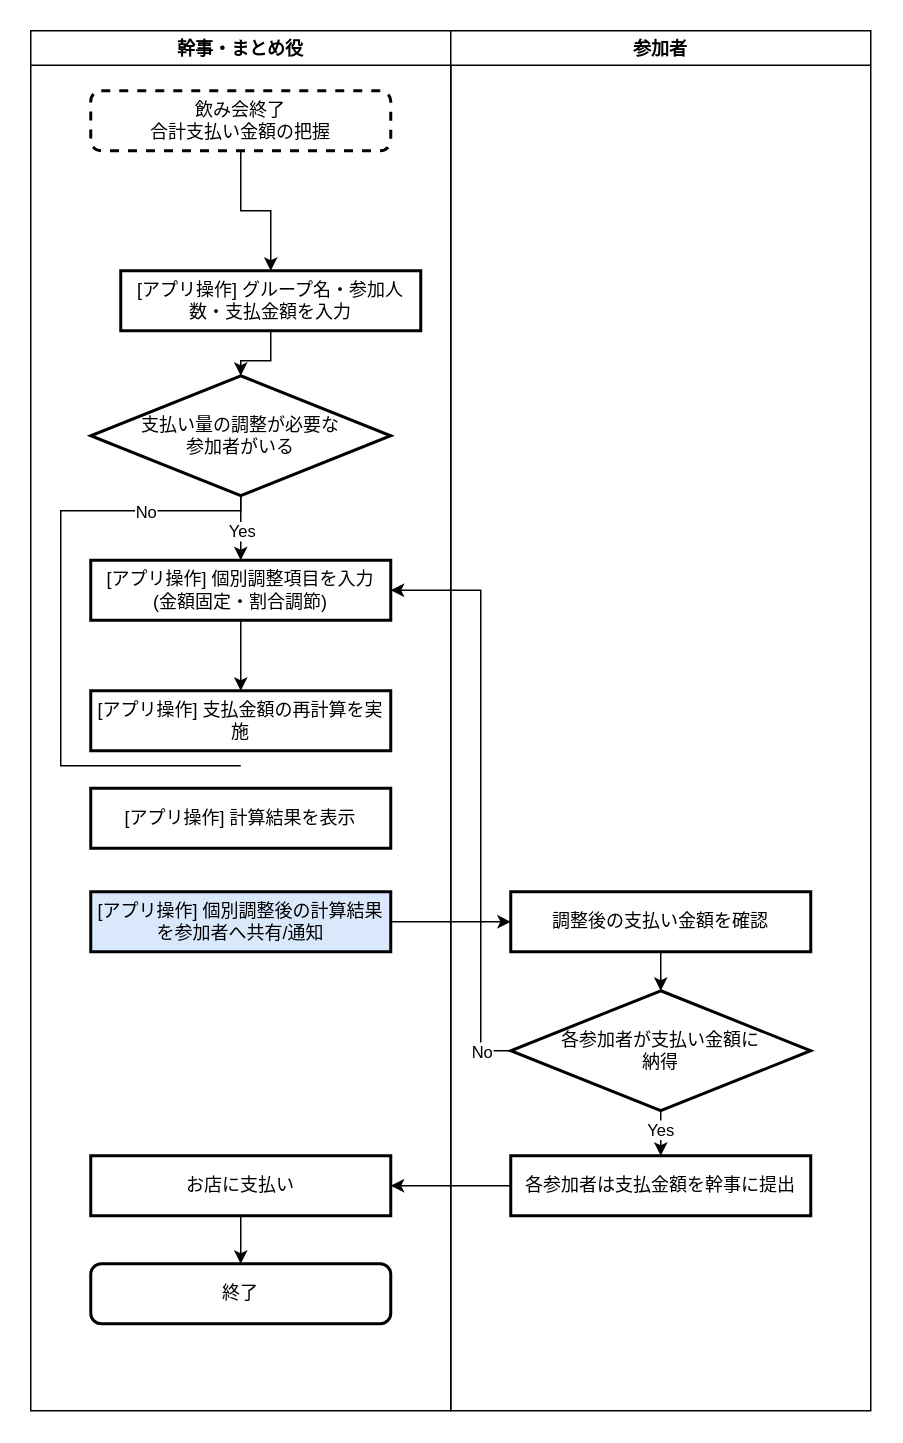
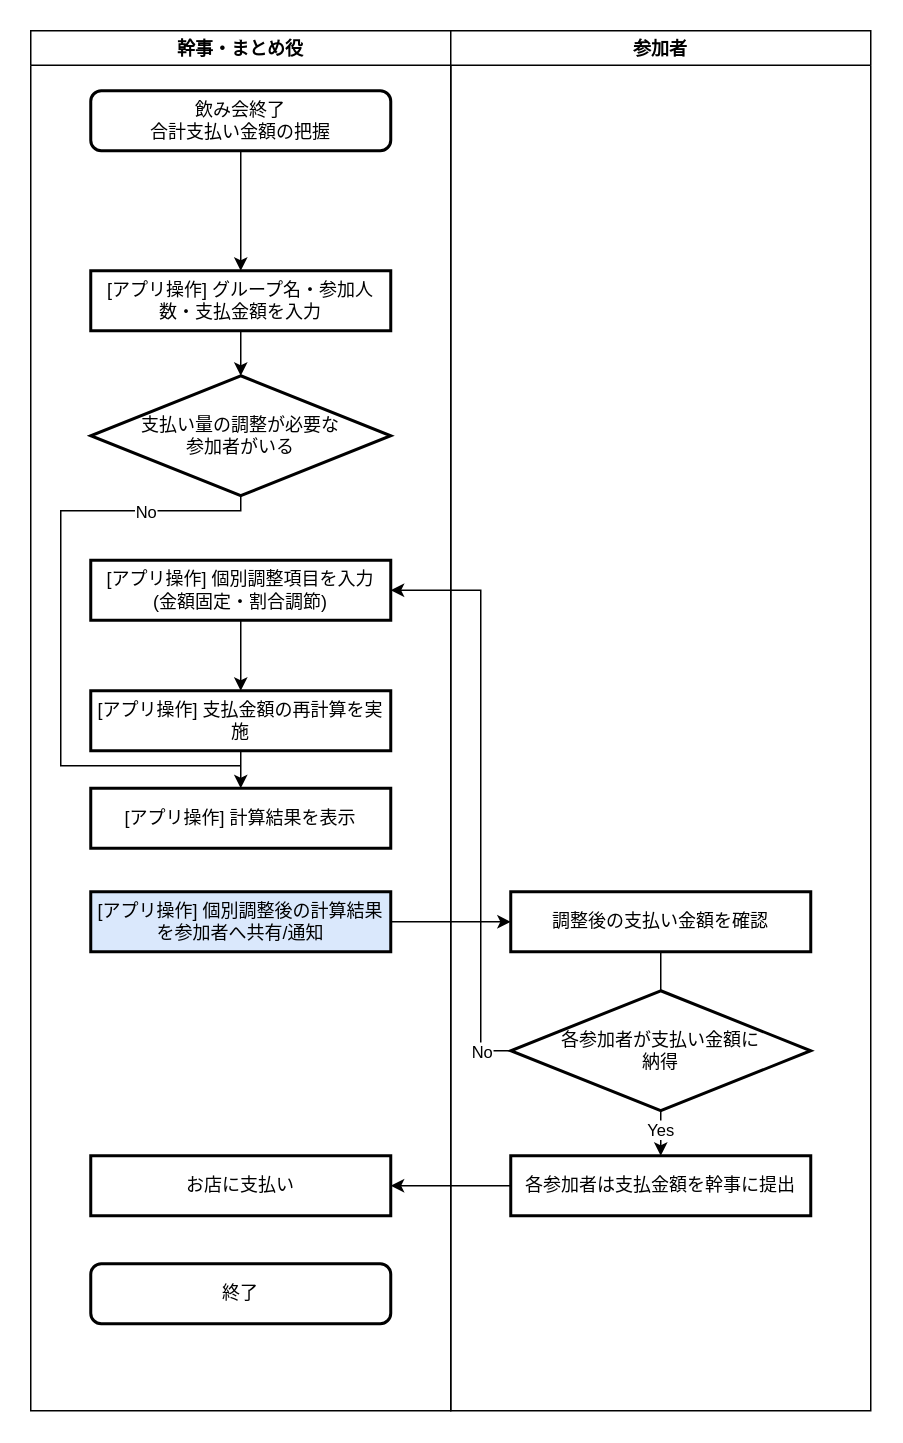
node "飲み会終了 合計支払い金額の把握": style dashed -> solid
node "[アプリ操作] グループ名・参加人数・支払金額を入力": moved (271, 301) -> (241, 301)
edge "支払い量の調整が必要な 参加者がいる" -> "[アプリ操作] 個別調整項目を入力 (金額固定・割合調節)": removed, label "Yes"
edge "[アプリ操作] 支払金額の再計算を実施" -> "[アプリ操作] 計算結果を表示": added
edge "調整後の支払い金額を確認" -> "各参加者が支払い金額に 納得": arrowhead classic -> none
edge "お店に支払い" -> "終了": removed
